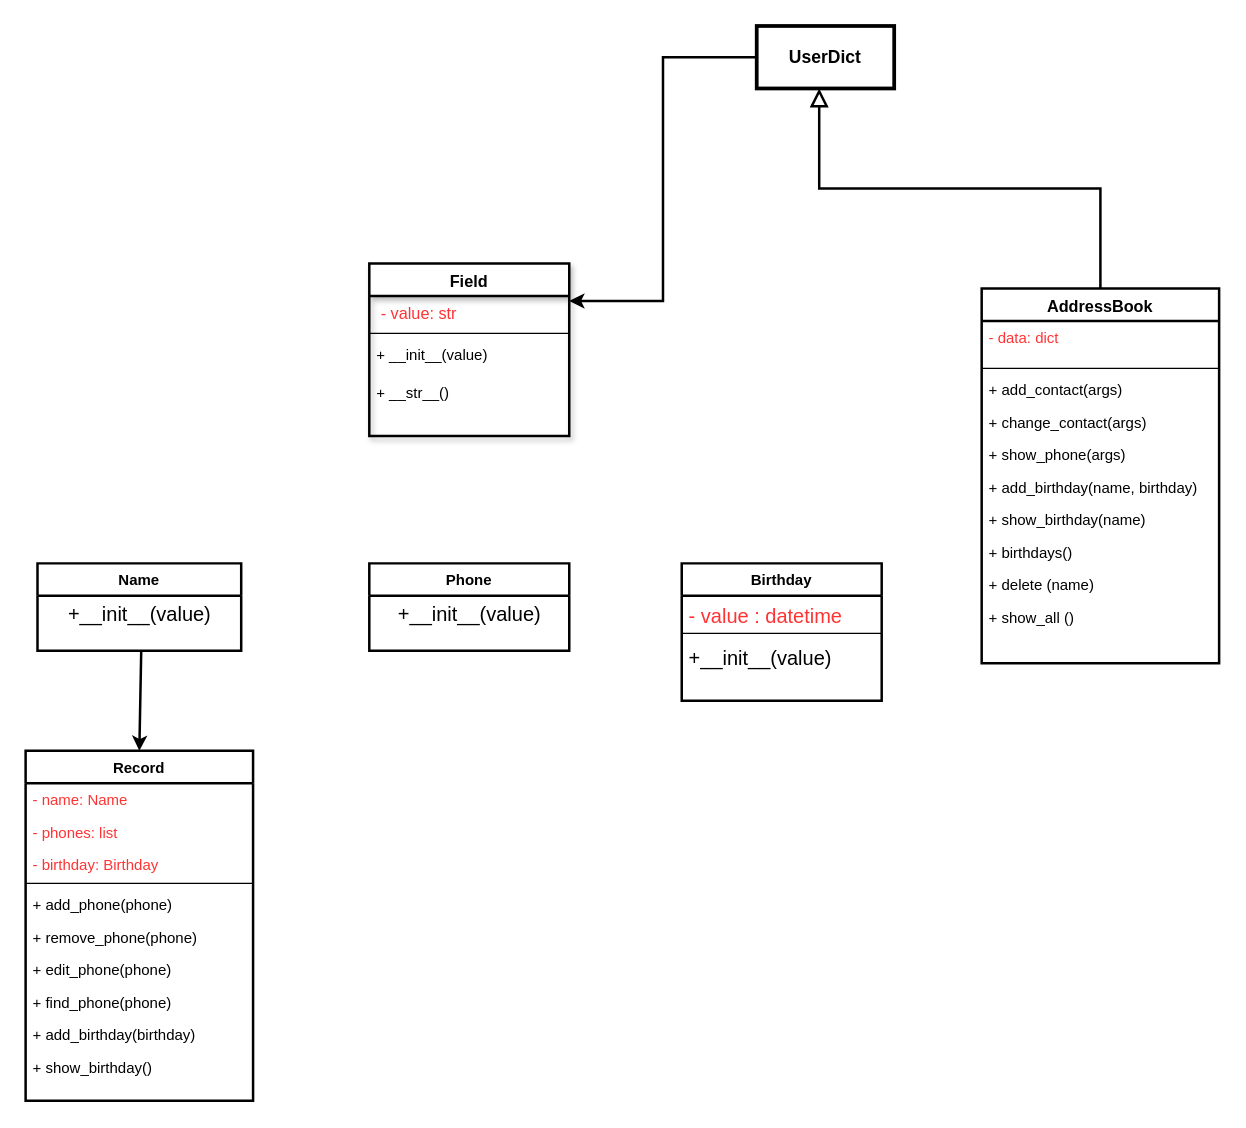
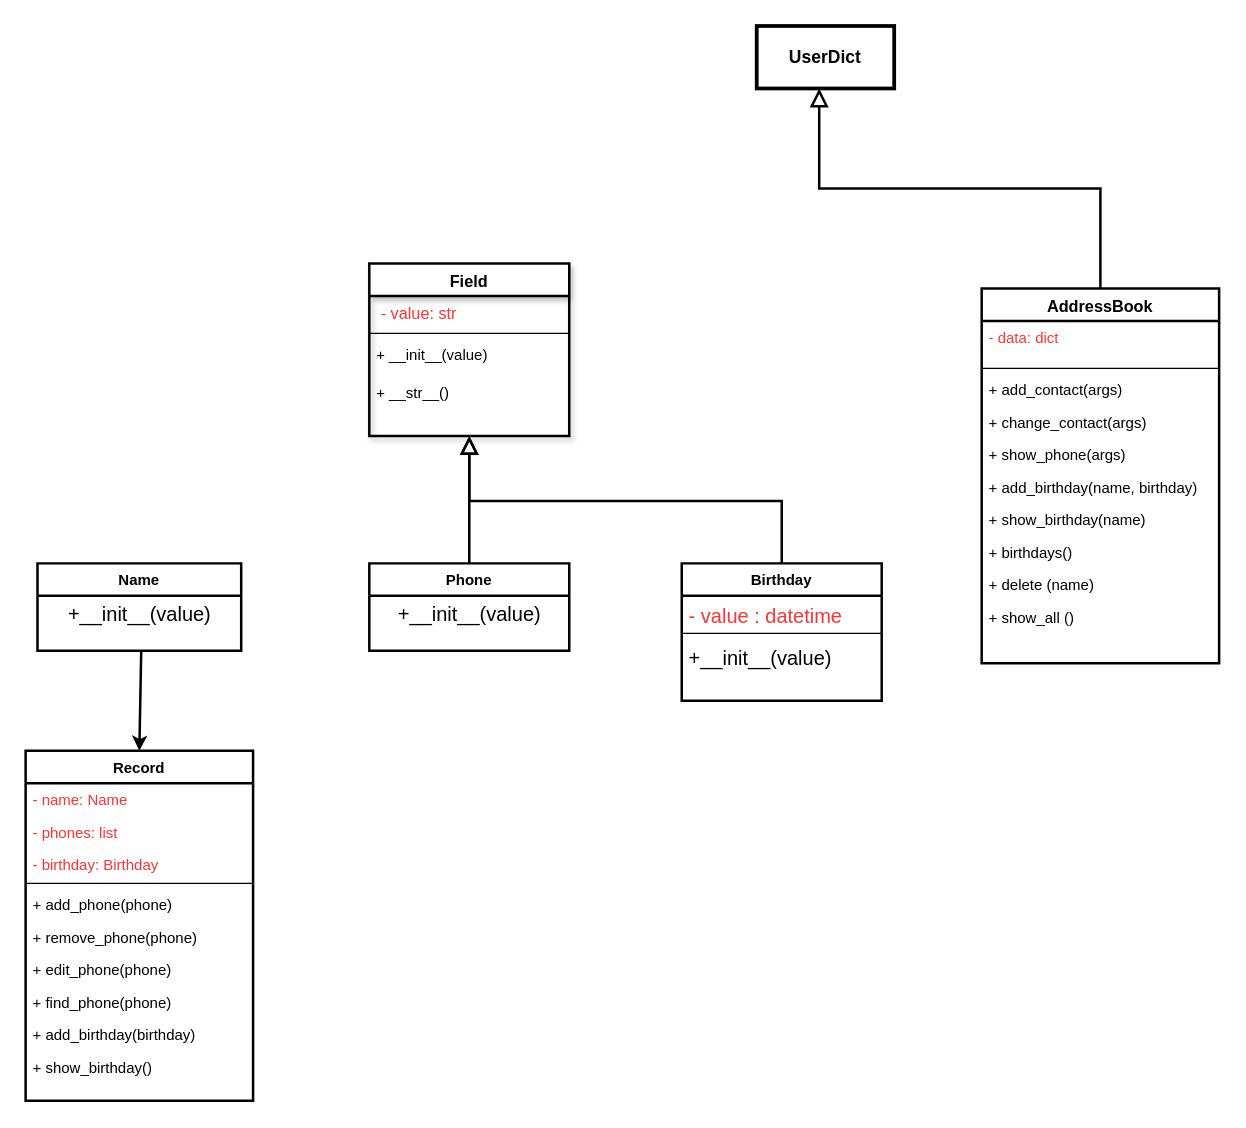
edge "UserDict" -> "- value: str": removed
edge "Birthday" -> "Field": added
edge "Phone" -> "Field": added
